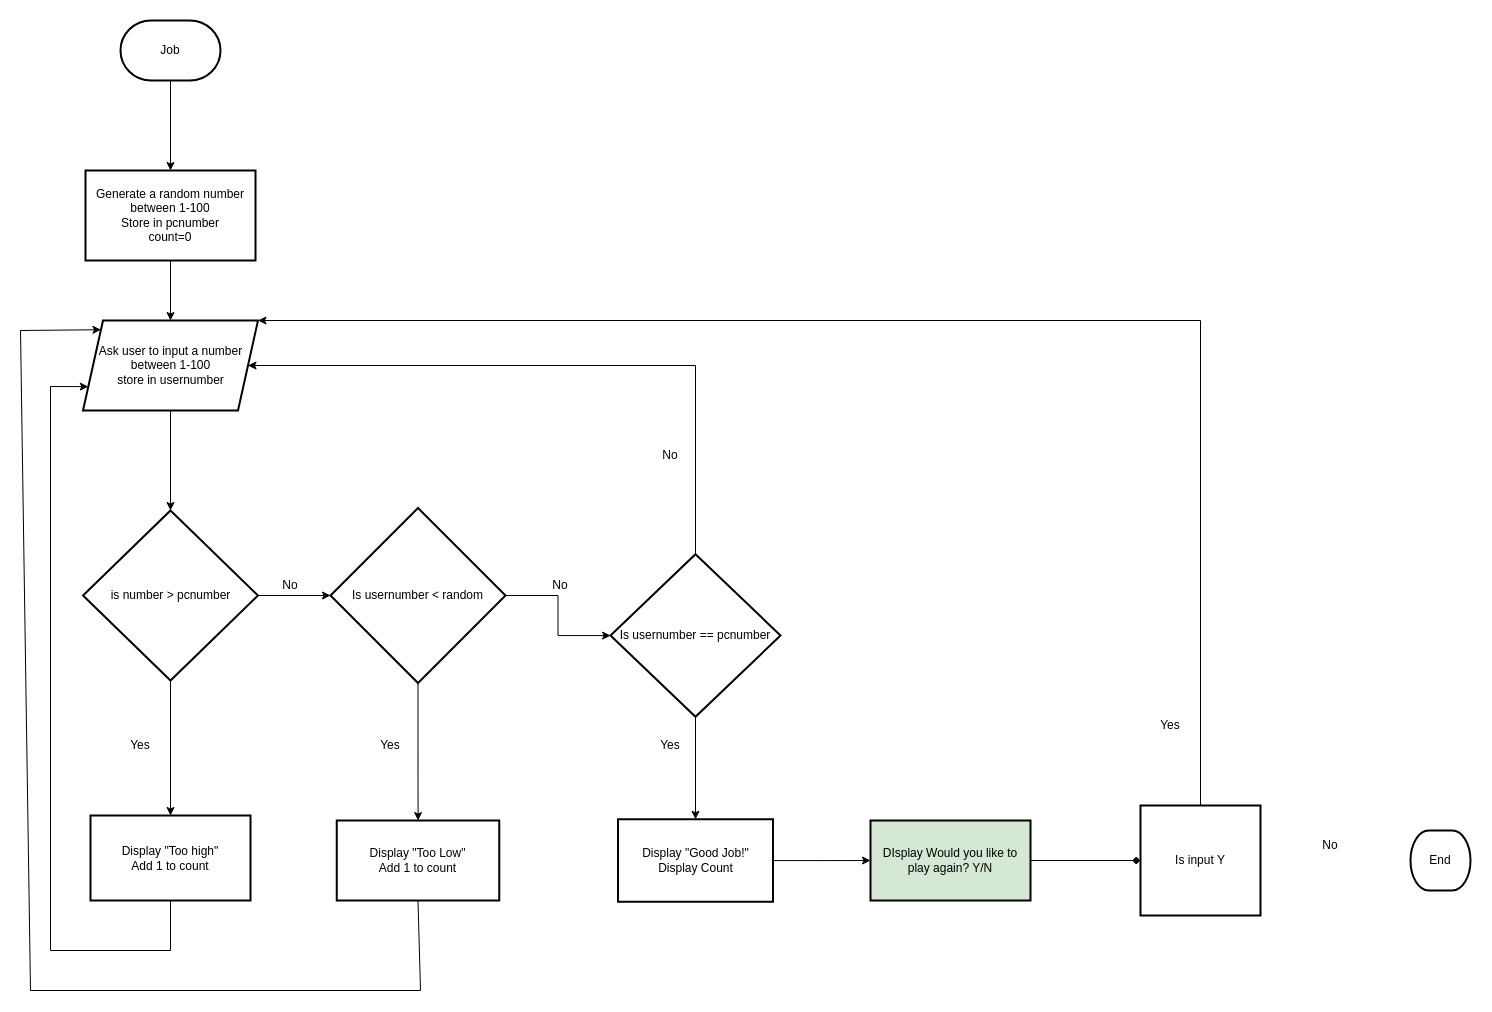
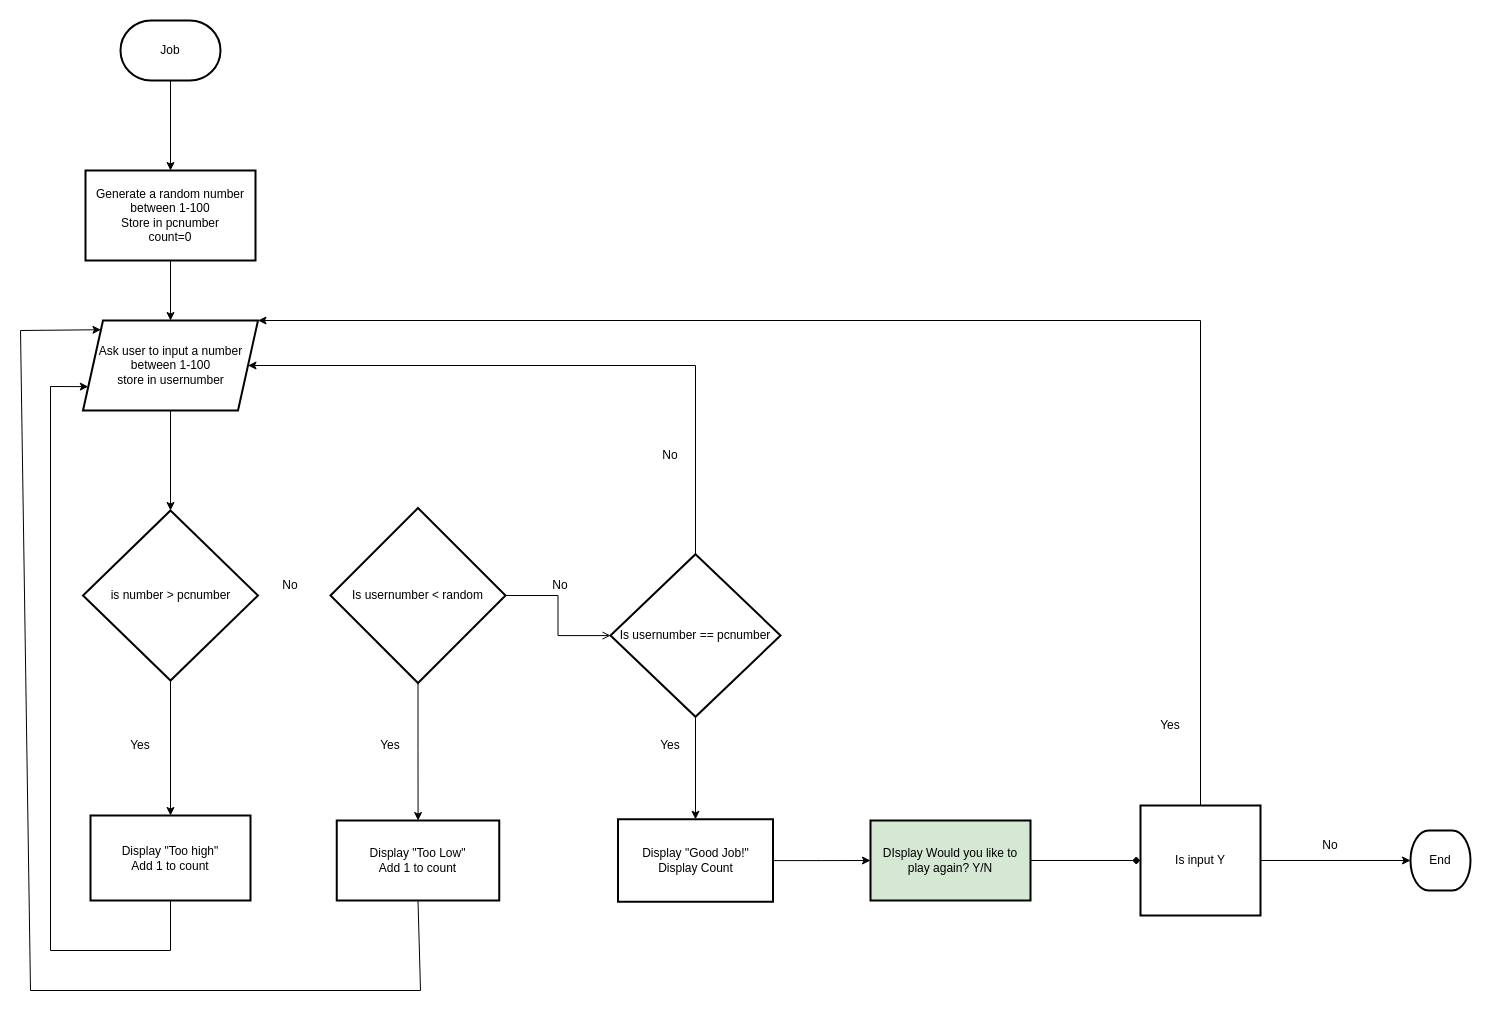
edge "is number > pcnumber" -> "Is usernumber < random": removed
edge "Is usernumber < random" -> "Is usernumber == pcnumber": arrowhead classic -> open
edge "Is input Y" -> "End": added
